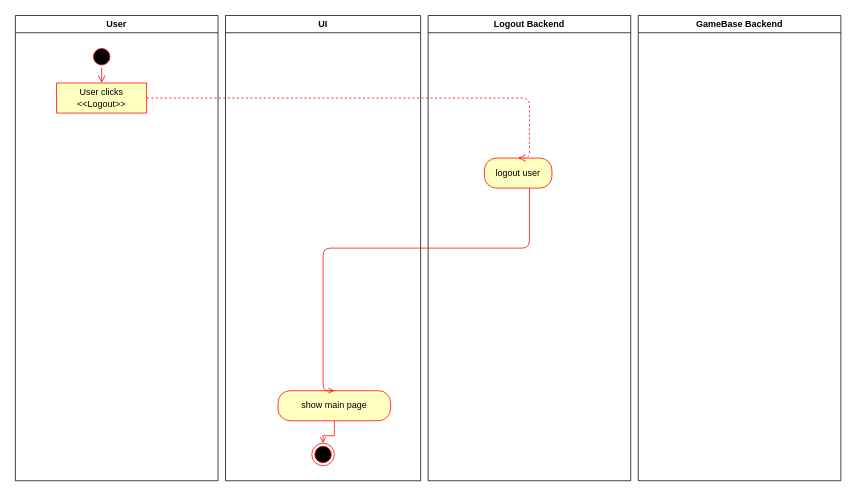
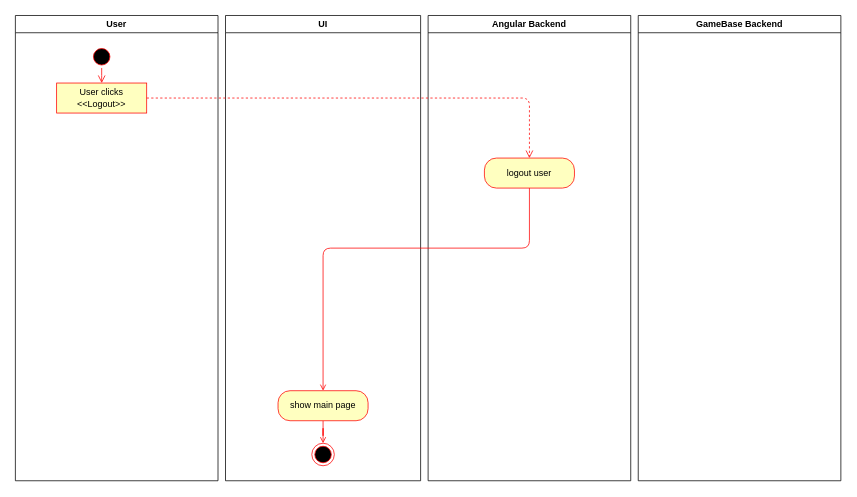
node "Logout Backend": label "Logout Backend" -> "Angular Backend"
node "logout user": size 68x30 -> 90x30
node "show main page": size 113x30 -> 90x30
